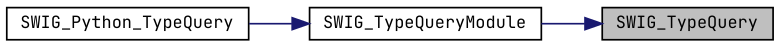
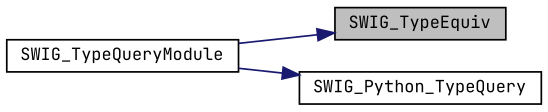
edge "SWIG_Python_TypeQuery" -> "SWIG_TypeQueryModule": reversed
node "SWIG_TypeQuery": label "SWIG_TypeQuery" -> "SWIG_TypeEquiv"
